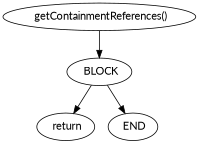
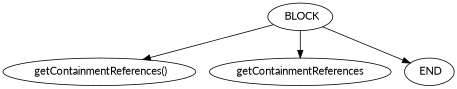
edge "getContainmentReferences()" -> "BLOCK": reversed
node "return": label "return" -> "getContainmentReferences"
